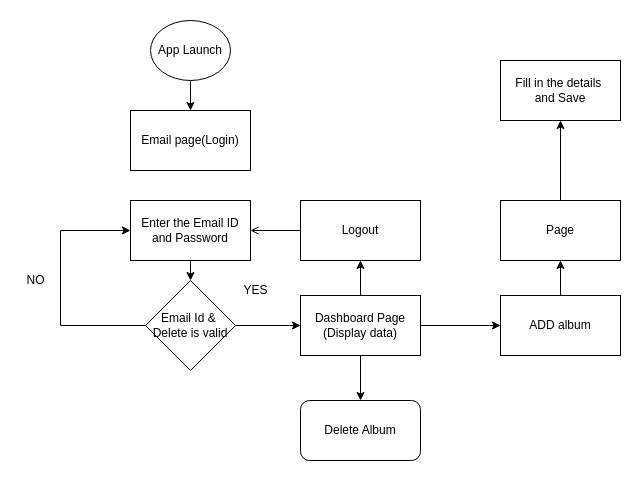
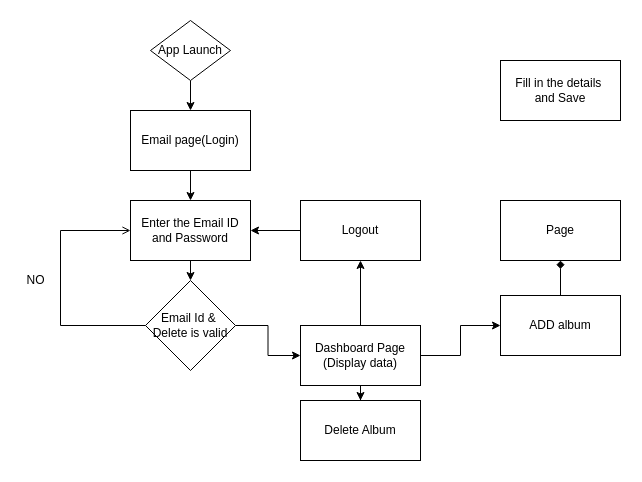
node "App Launch": shape ellipse -> diamond
edge "Page" -> "Fill in the details and Save": removed
edge "Email page(Login)" -> "Enter the Email ID and Password": added
edge "Email Id & Delete is valid" -> "Enter the Email ID and Password": arrowhead classic -> open
edge "Logout" -> "Enter the Email ID and Password": arrowhead open -> classic
edge "ADD album" -> "Page": arrowhead classic -> diamond
node "YES": removed
node "Dashboard Page (Display data)": moved (361, 326) -> (361, 356)
node "Delete Album": shape rounded rectangle -> rectangle
